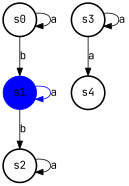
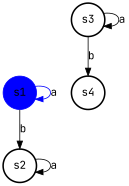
node "s0": removed
edge "s3" -> "s4": label "a" -> "b"
